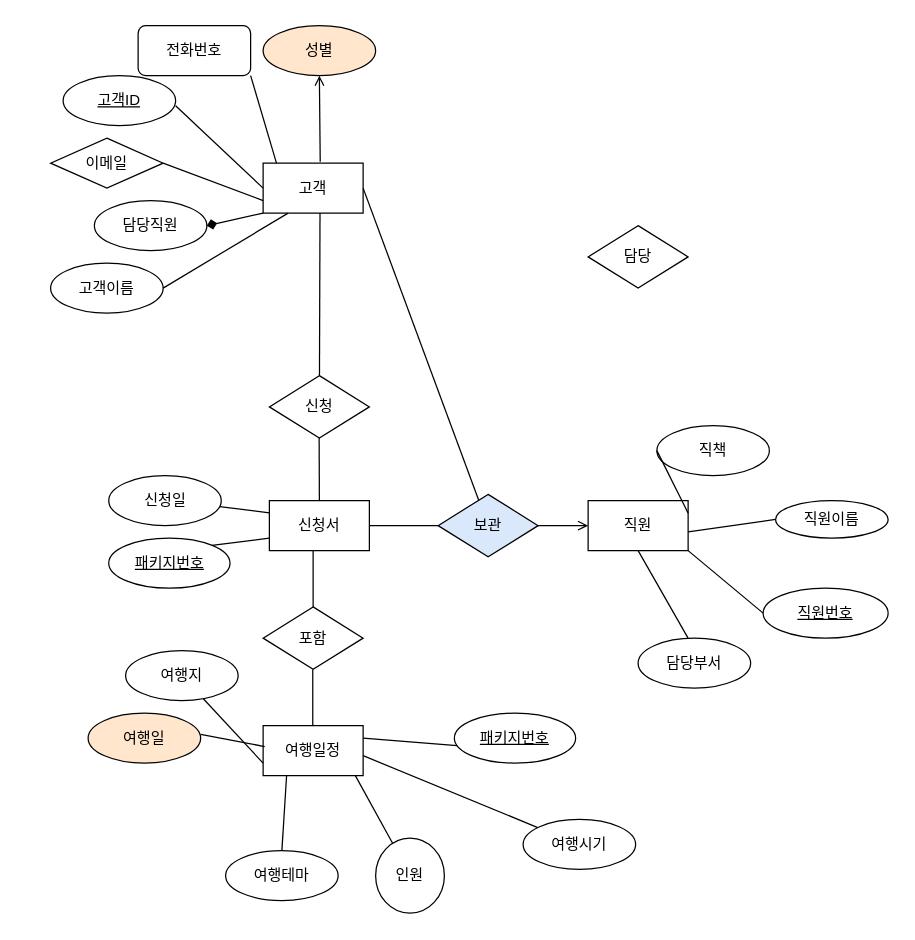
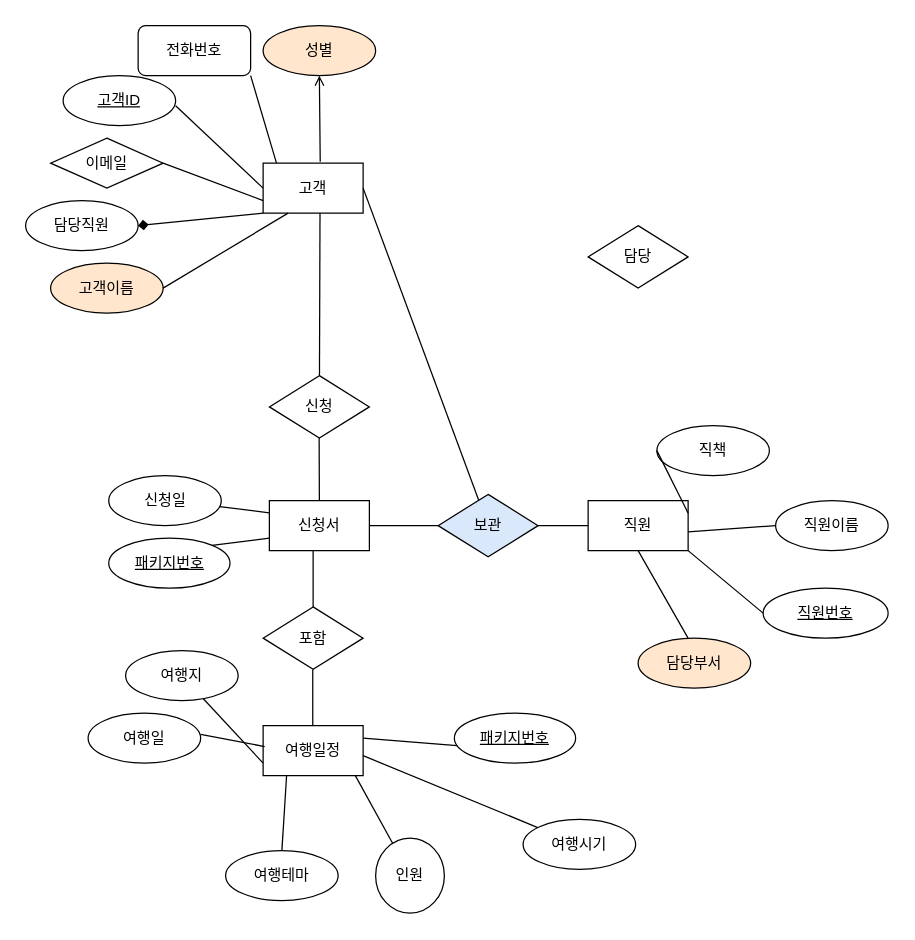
node "담당직원": moved (151, 226) -> (82, 226)
node "고객이름": fillcolor #ffffff -> #ffe6cc
node "직원이름": size 113x38 -> 113x50
edge "보관" -> "직원": arrowhead open -> none
node "담당부서": fillcolor #ffffff -> #ffe6cc
node "여행일": fillcolor #ffe6cc -> #ffffff
